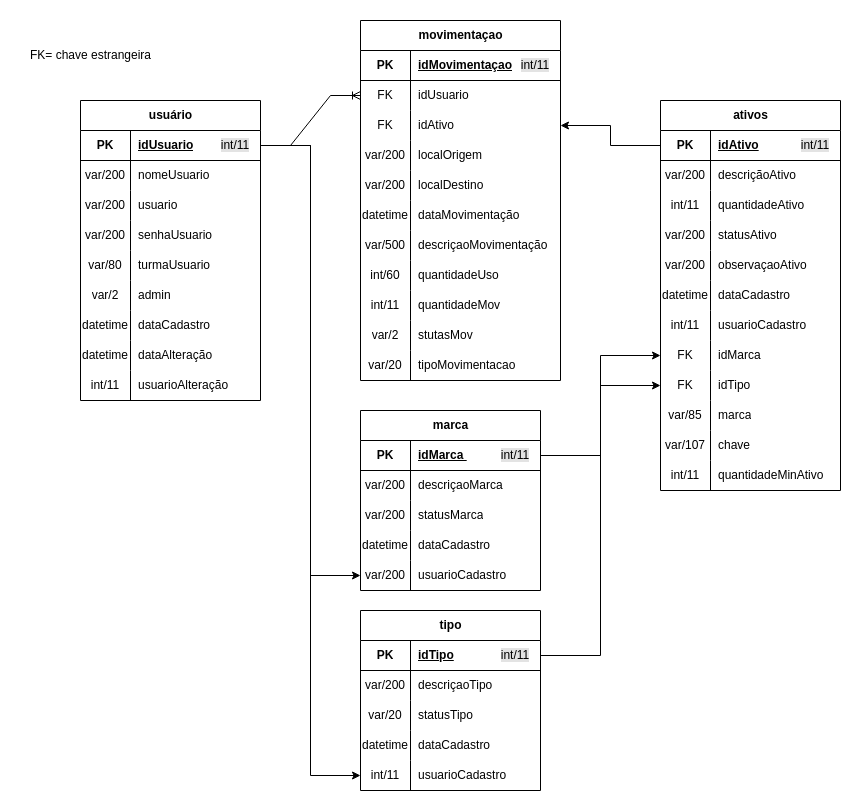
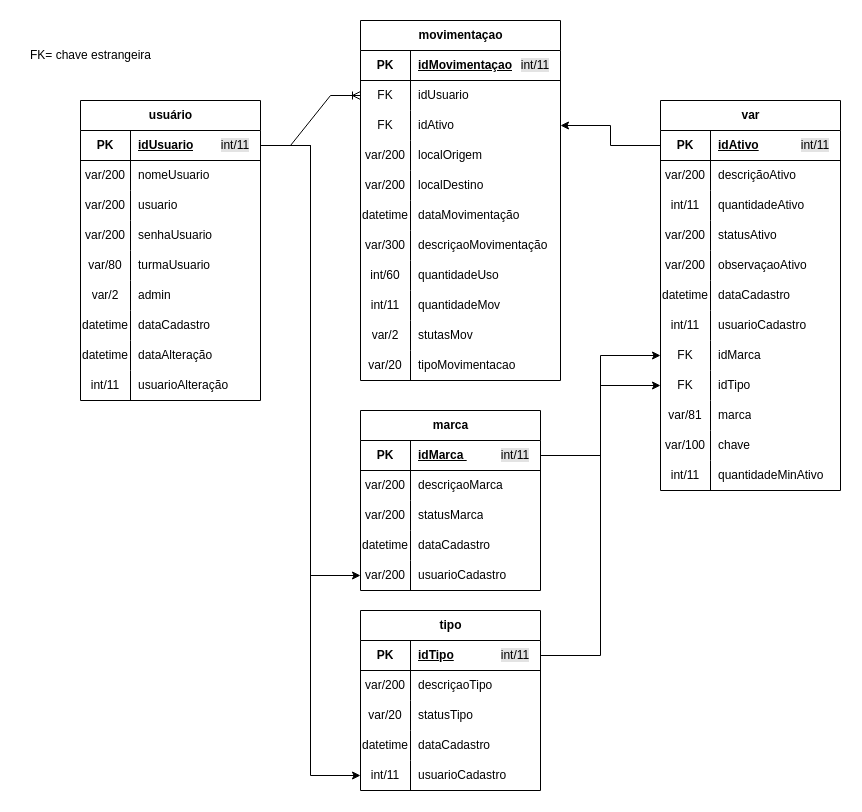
node "ativos": label "ativos" -> "var"
node "var/500": label "var/500" -> "var/300"
node "var/85": label "var/85" -> "var/81"
node "var/107": label "var/107" -> "var/100"
